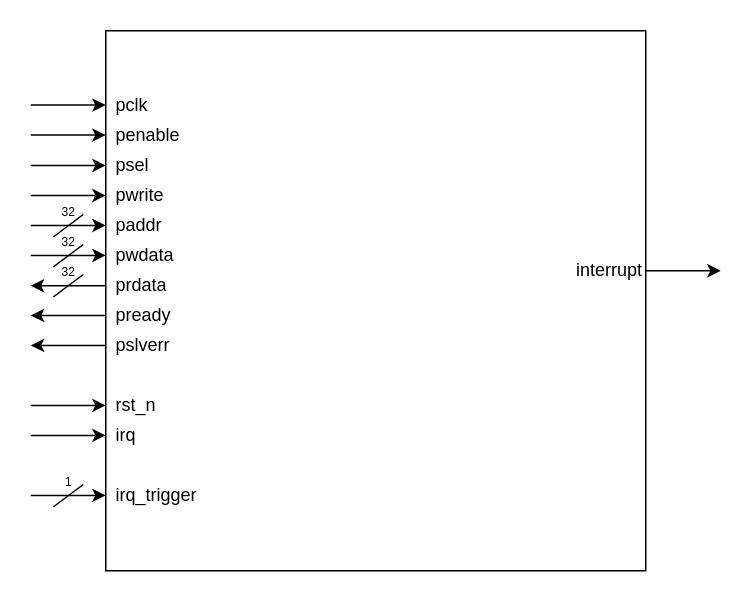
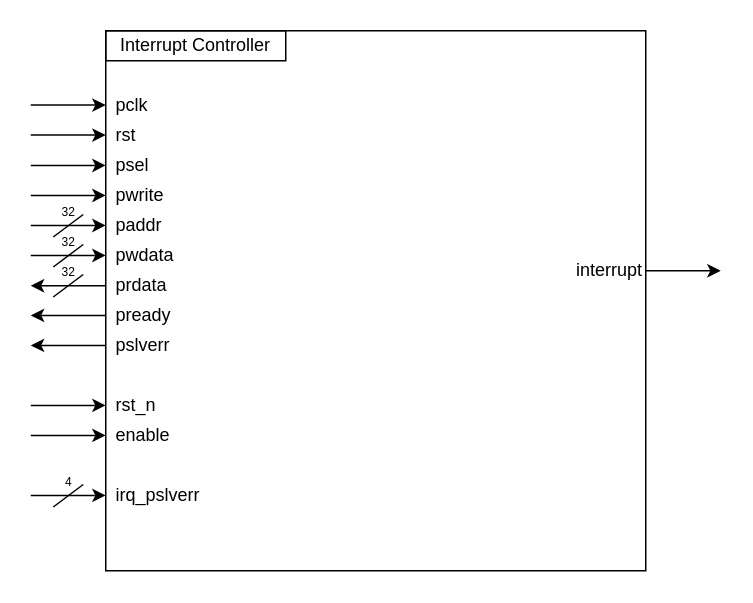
node "Interrupt Controller": added
node "penable": label "penable" -> "rst"
node "irq": label "irq" -> "enable"
node "1": label "1" -> "4"
node "irq_trigger": label "irq_trigger" -> "irq_pslverr"
